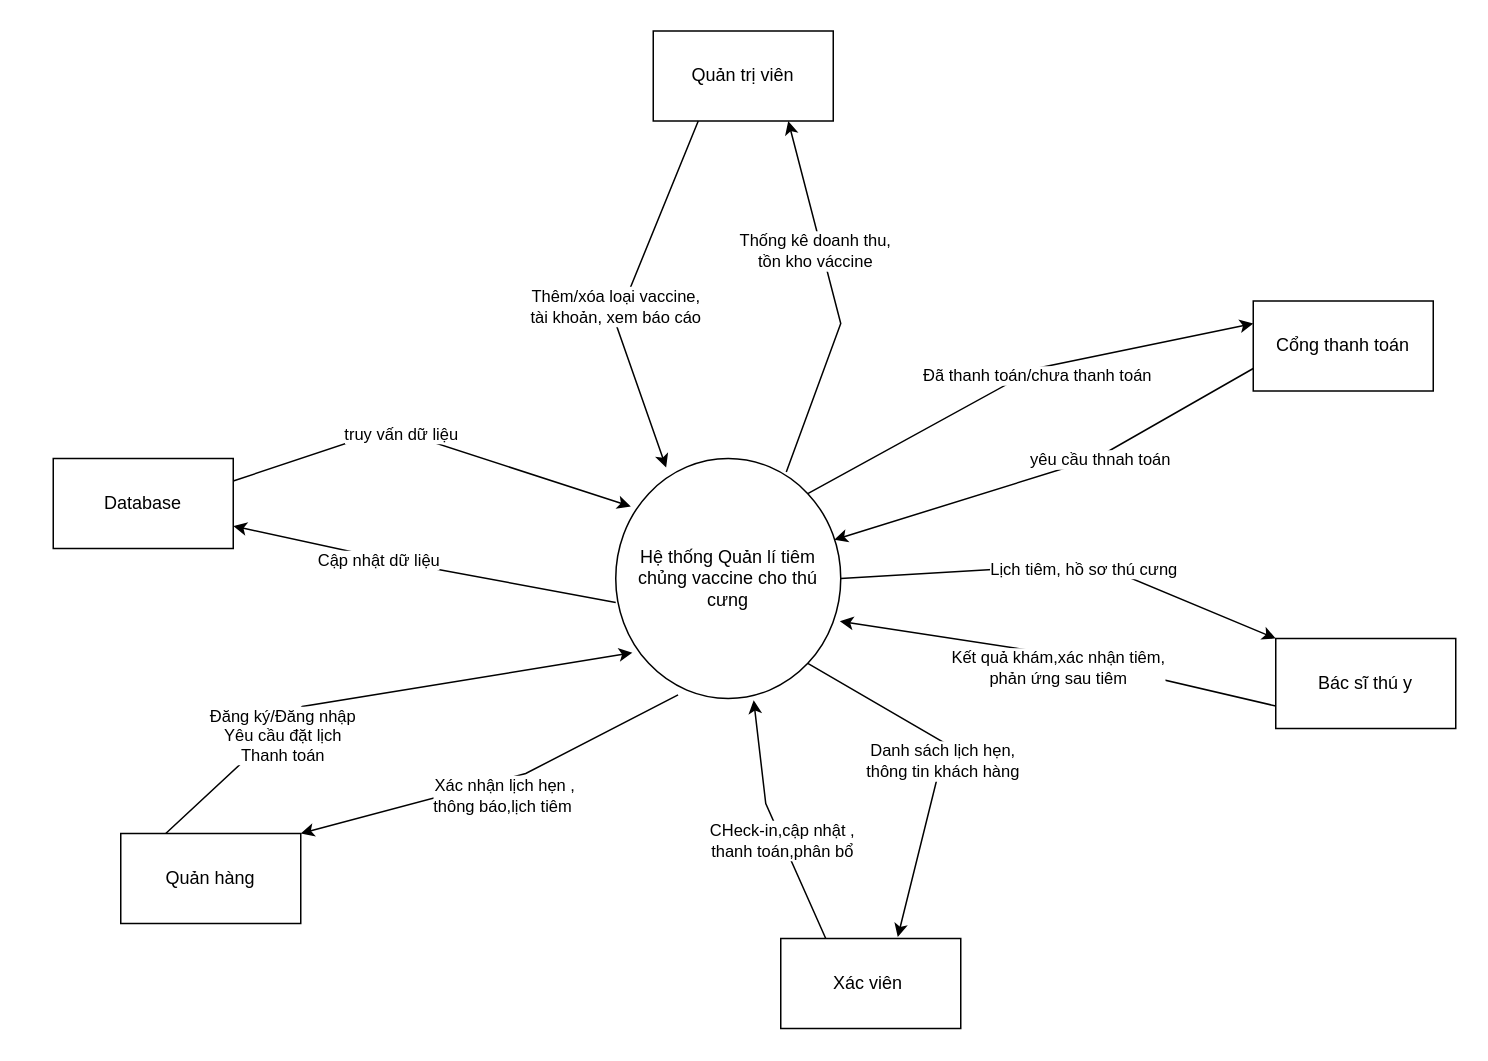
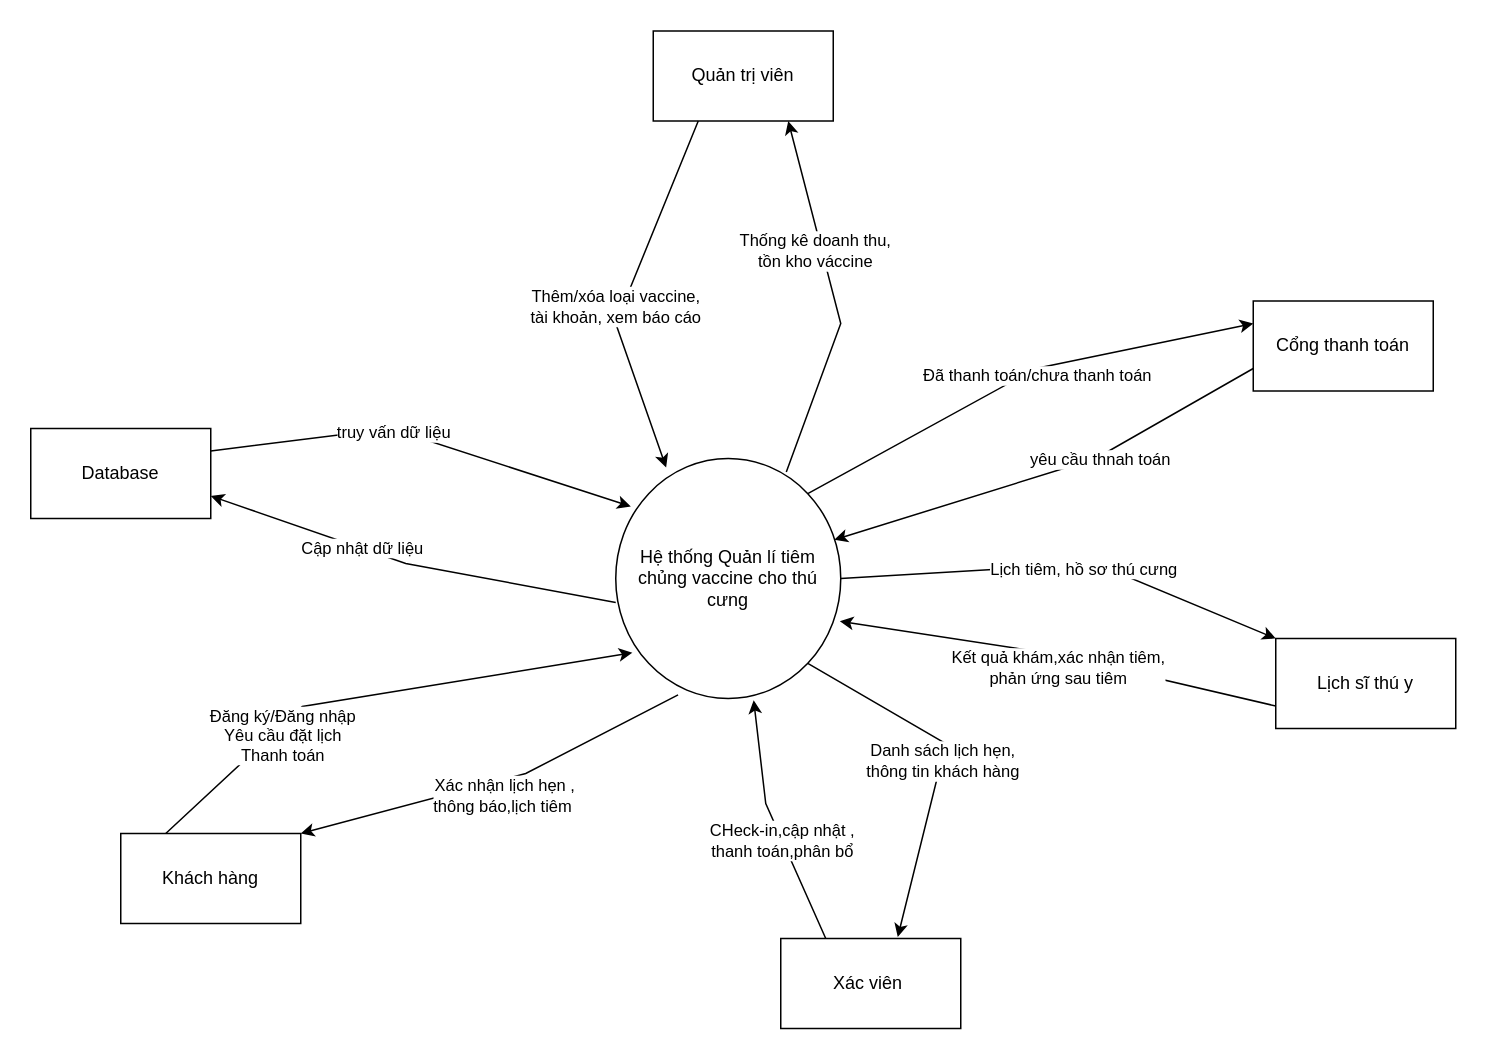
node "Database": moved (143, 503) -> (121, 473)
node "Bác sĩ thú y": label "Bác sĩ thú y" -> "Lịch sĩ thú y"
node "Quản hàng": label "Quản hàng" -> "Khách hàng"
